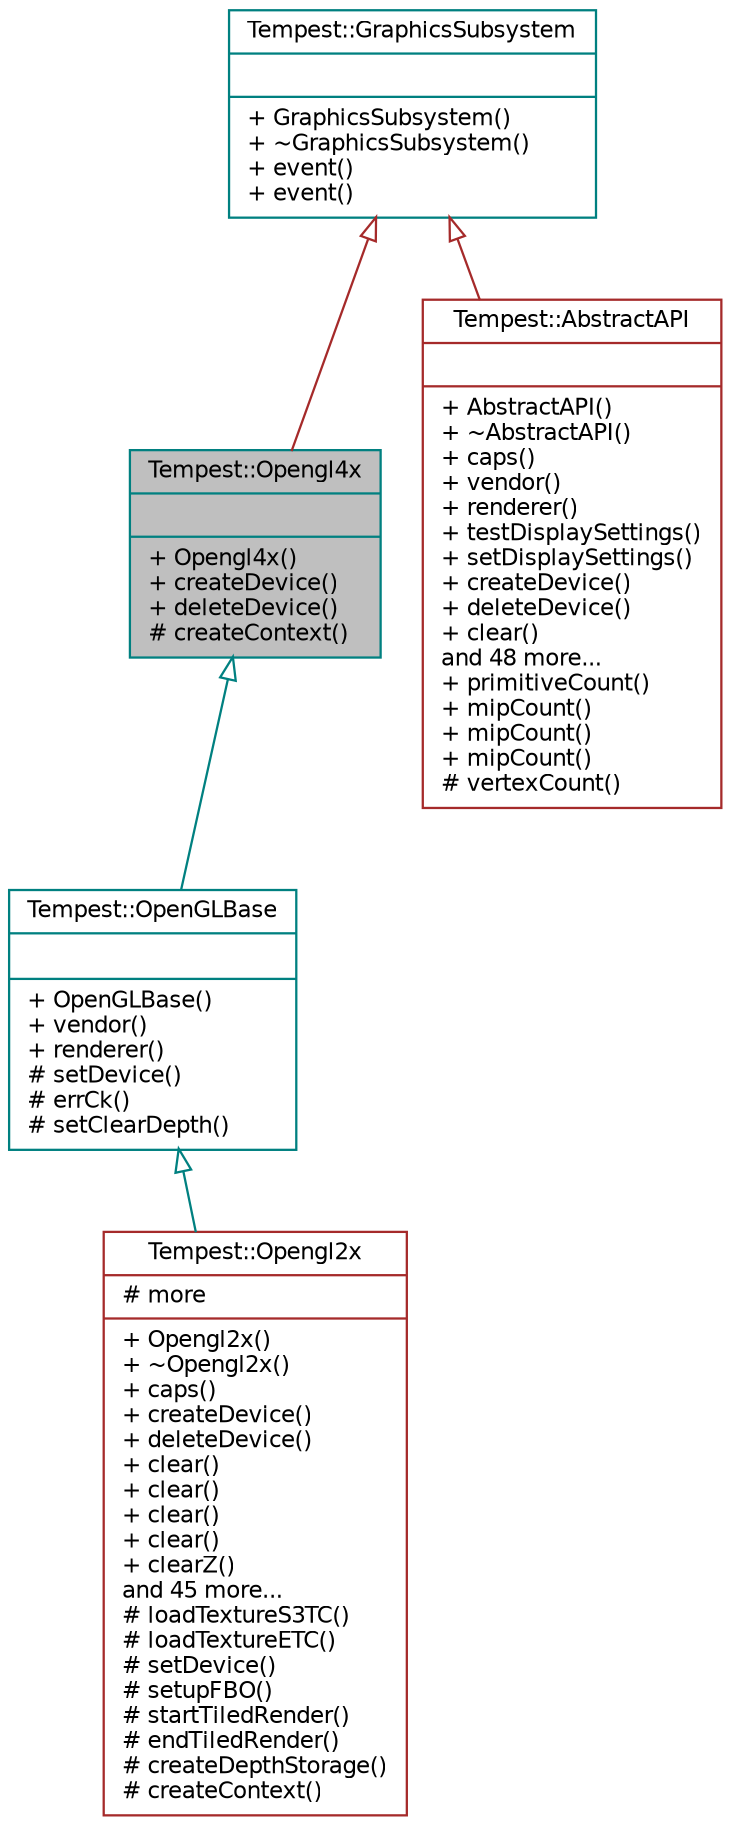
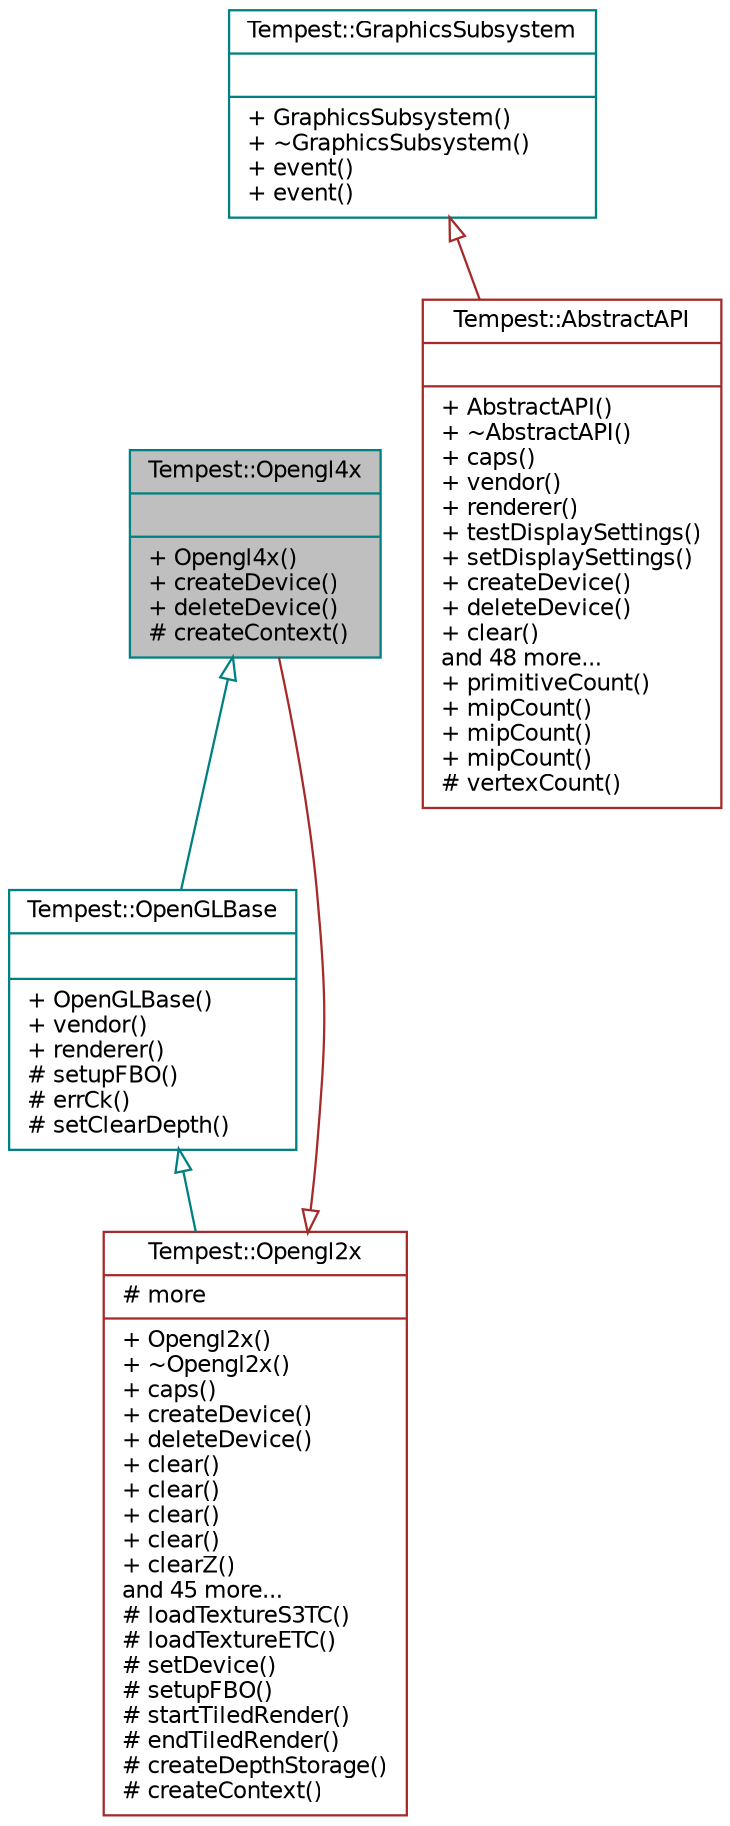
edge "Tempest::Opengl4x" -> "Tempest::GraphicsSubsystem": now "Tempest::Opengl4x" -> "Tempest::Opengl2x"
node "Tempest::OpenGLBase": text "# setDevice()" -> "# setupFBO()"
